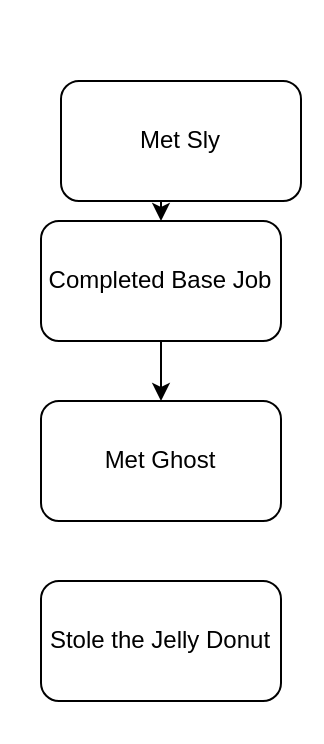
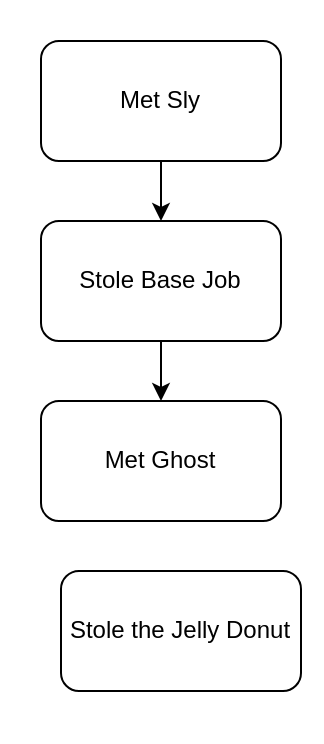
node "Met Sly": moved (181, 141) -> (161, 101)
node "Completed Base Job": label "Completed Base Job" -> "Stole Base Job"
node "Stole the Jelly Donut": moved (161, 641) -> (181, 631)
